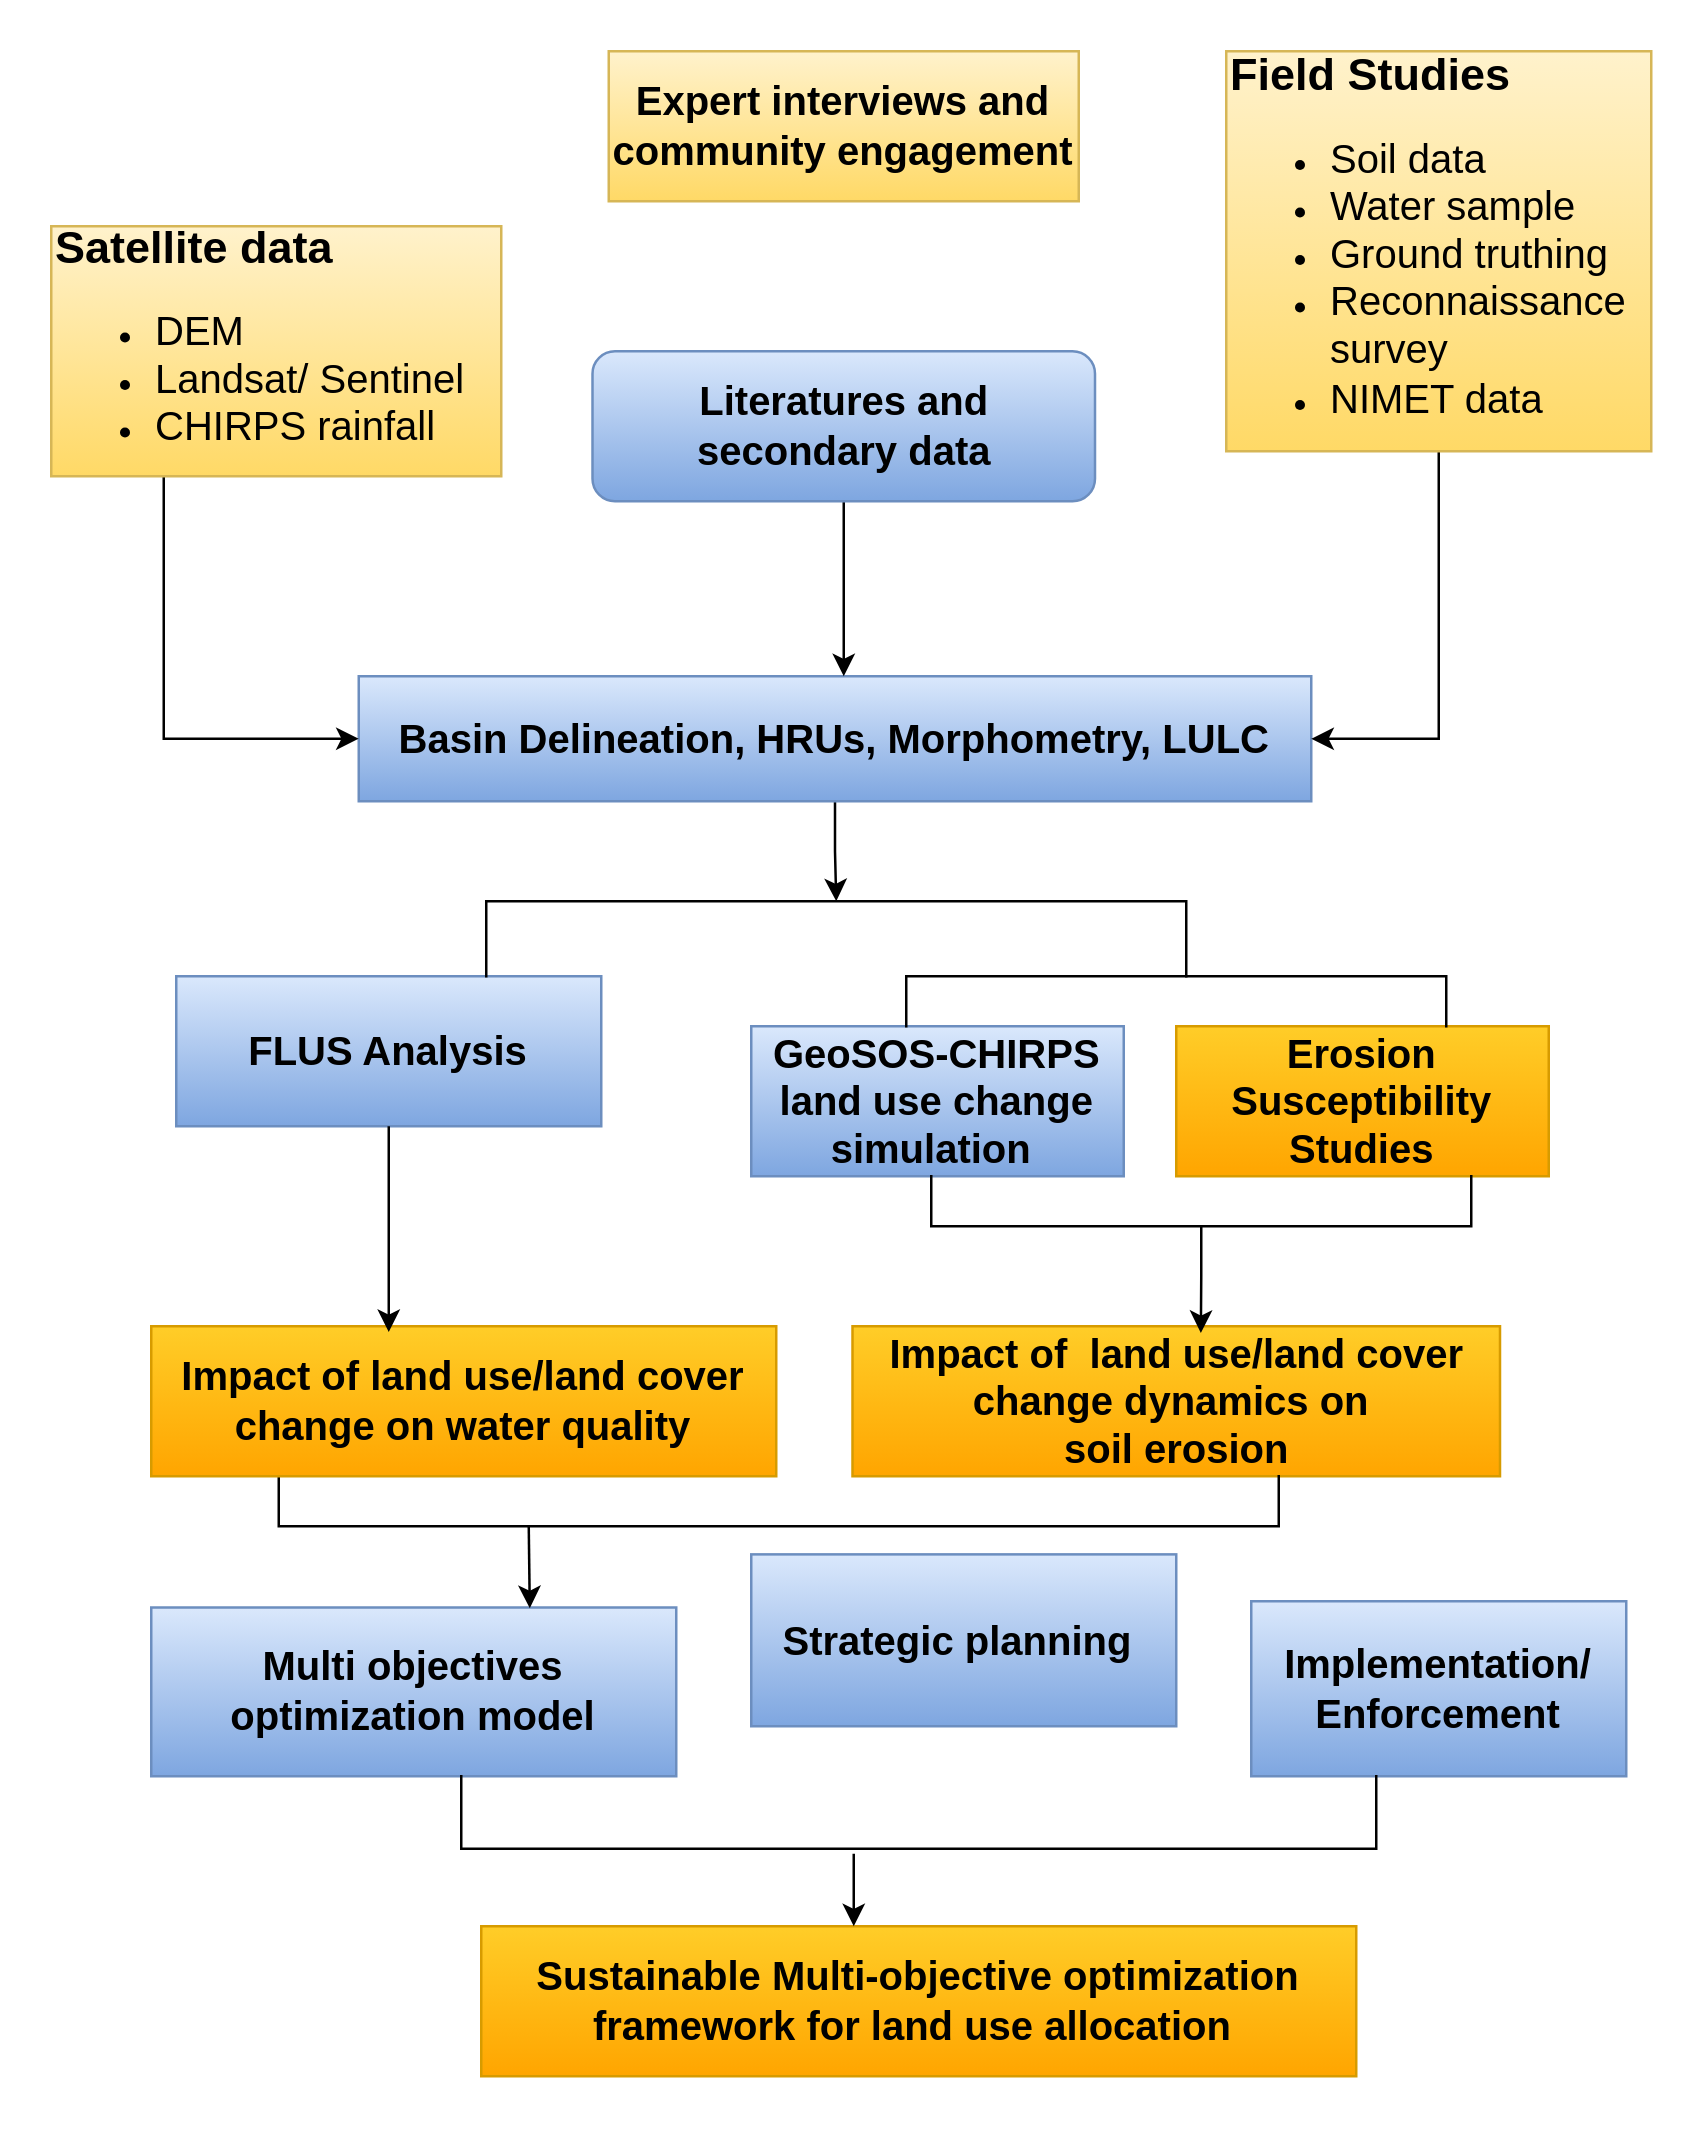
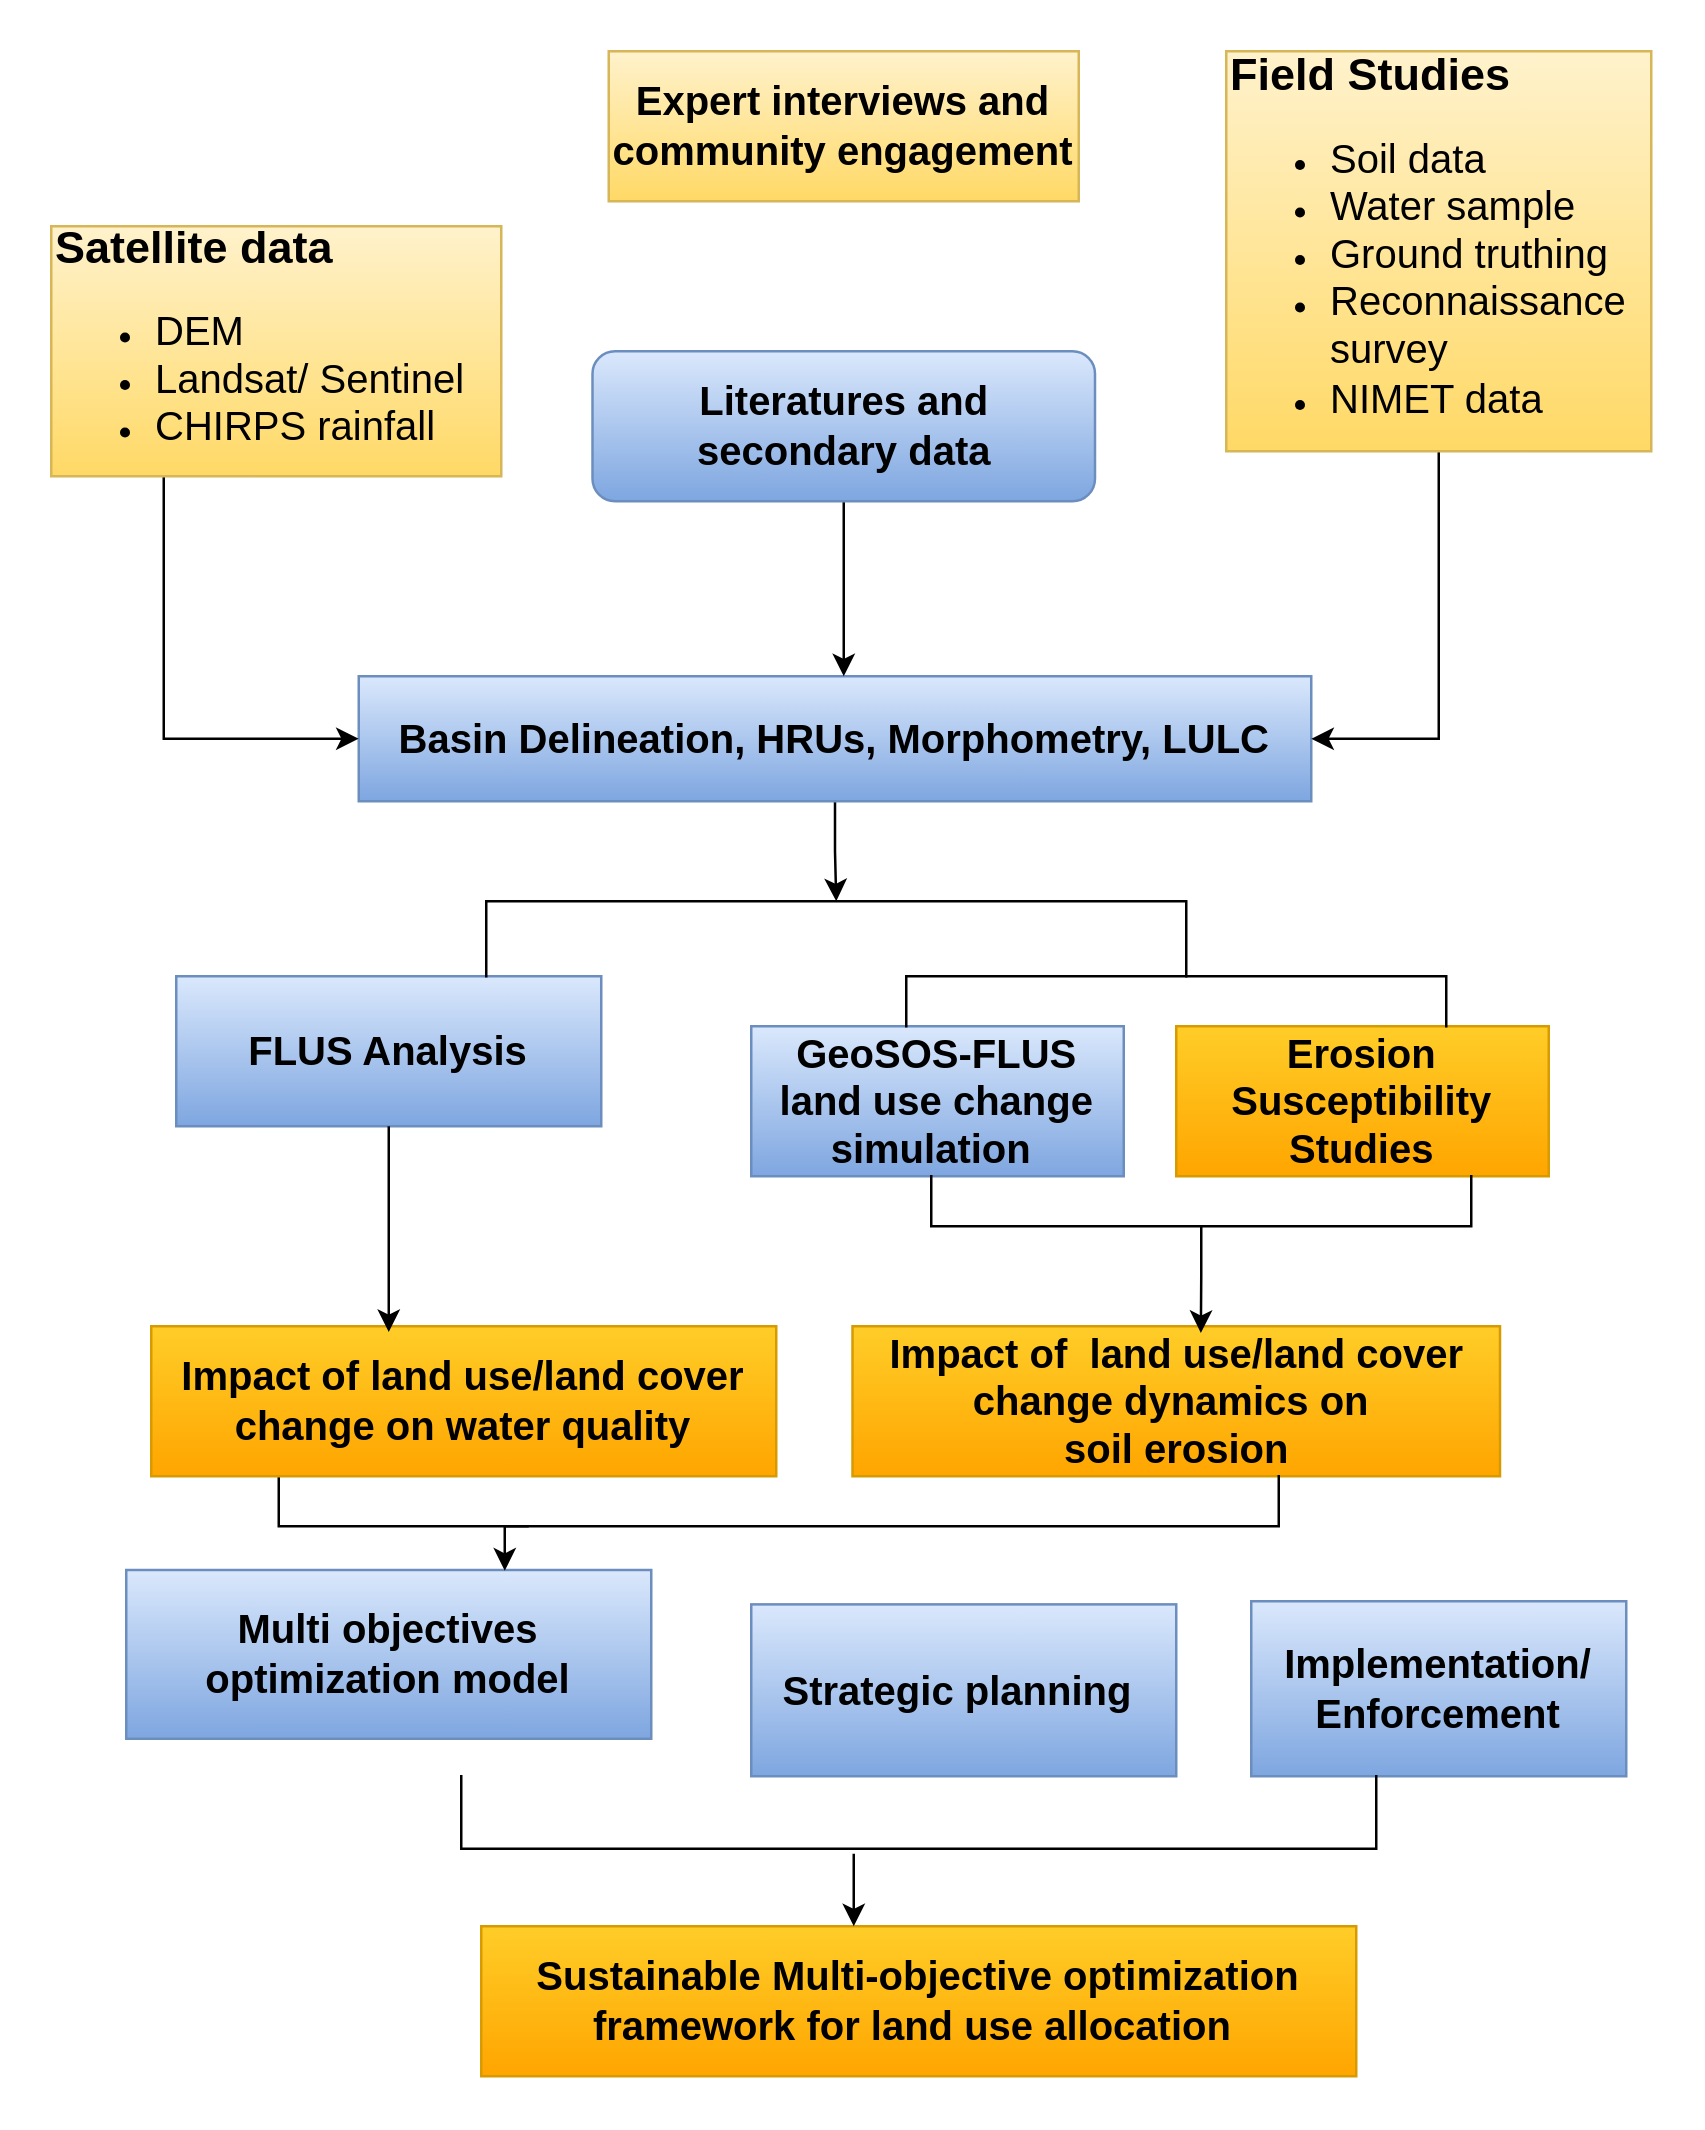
node "GeoSOS-CHIRPS land use change simulation": label "GeoSOS-CHIRPS land use change simulation" -> "GeoSOS-FLUS land use change simulation"
node "Strategic planning": moved (964, 1640) -> (964, 1690)
node "Multi objectives optimization model": moved (414, 1692) -> (389, 1654)
